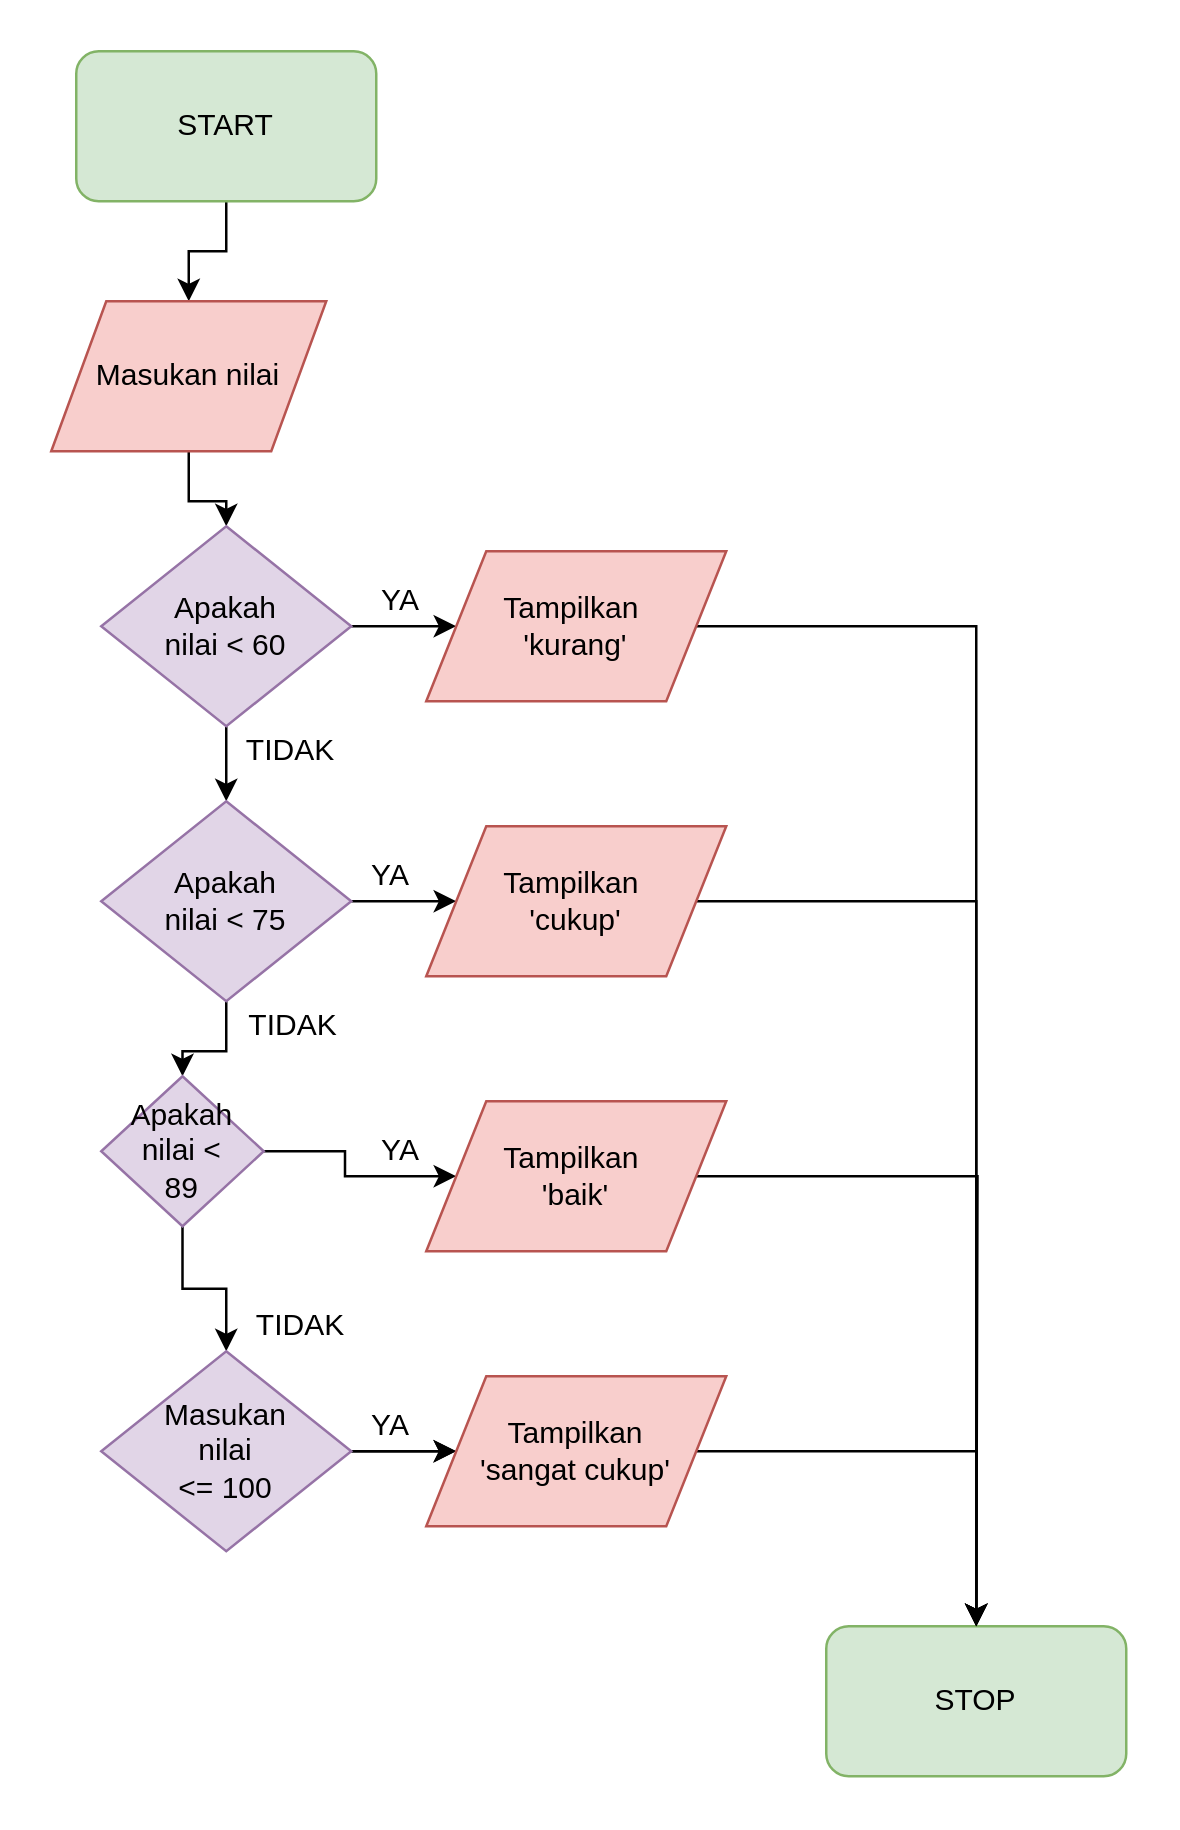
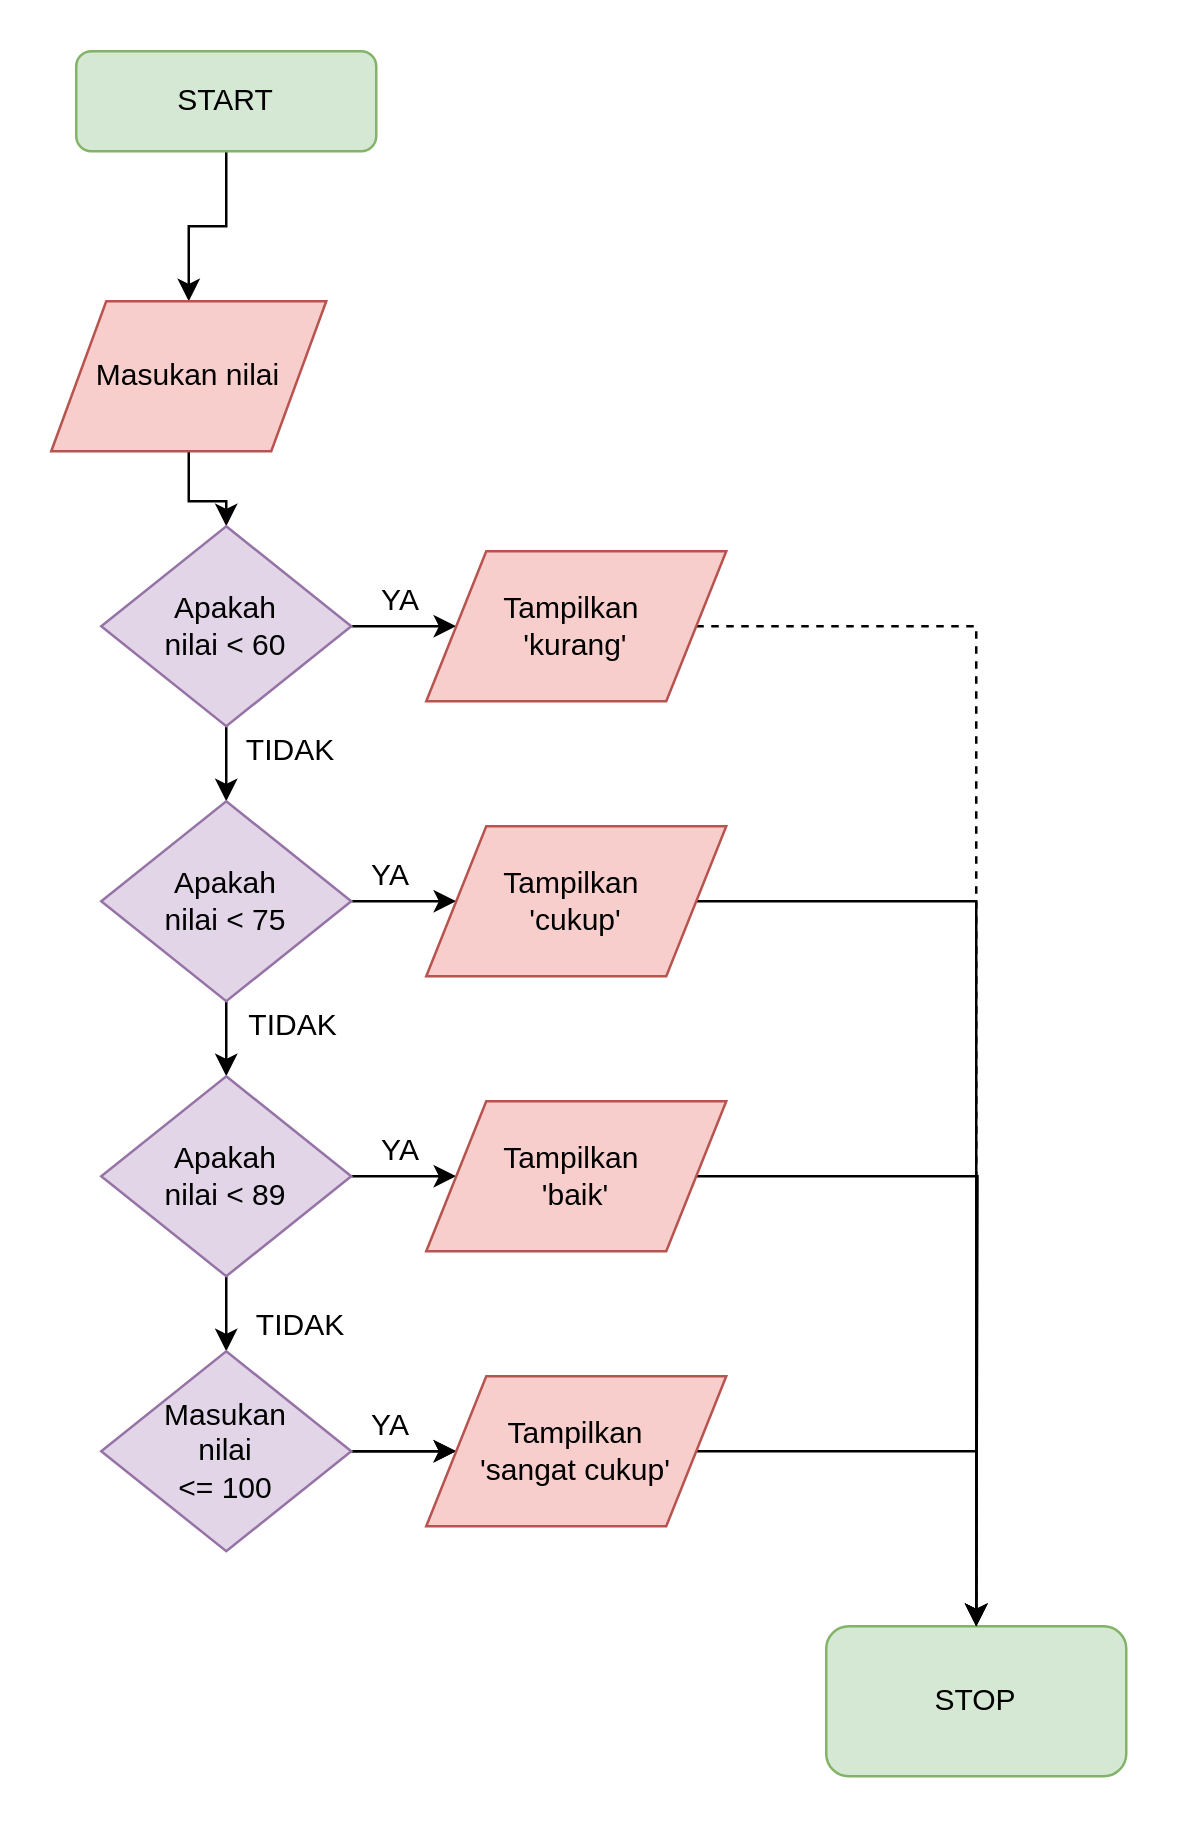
node "START": size 300x150 -> 300x100
edge "Tampilkan 'kurang'" -> "STOP": style solid -> dashed
node "Apakah nilai < 89": size 163x150 -> 250x200
